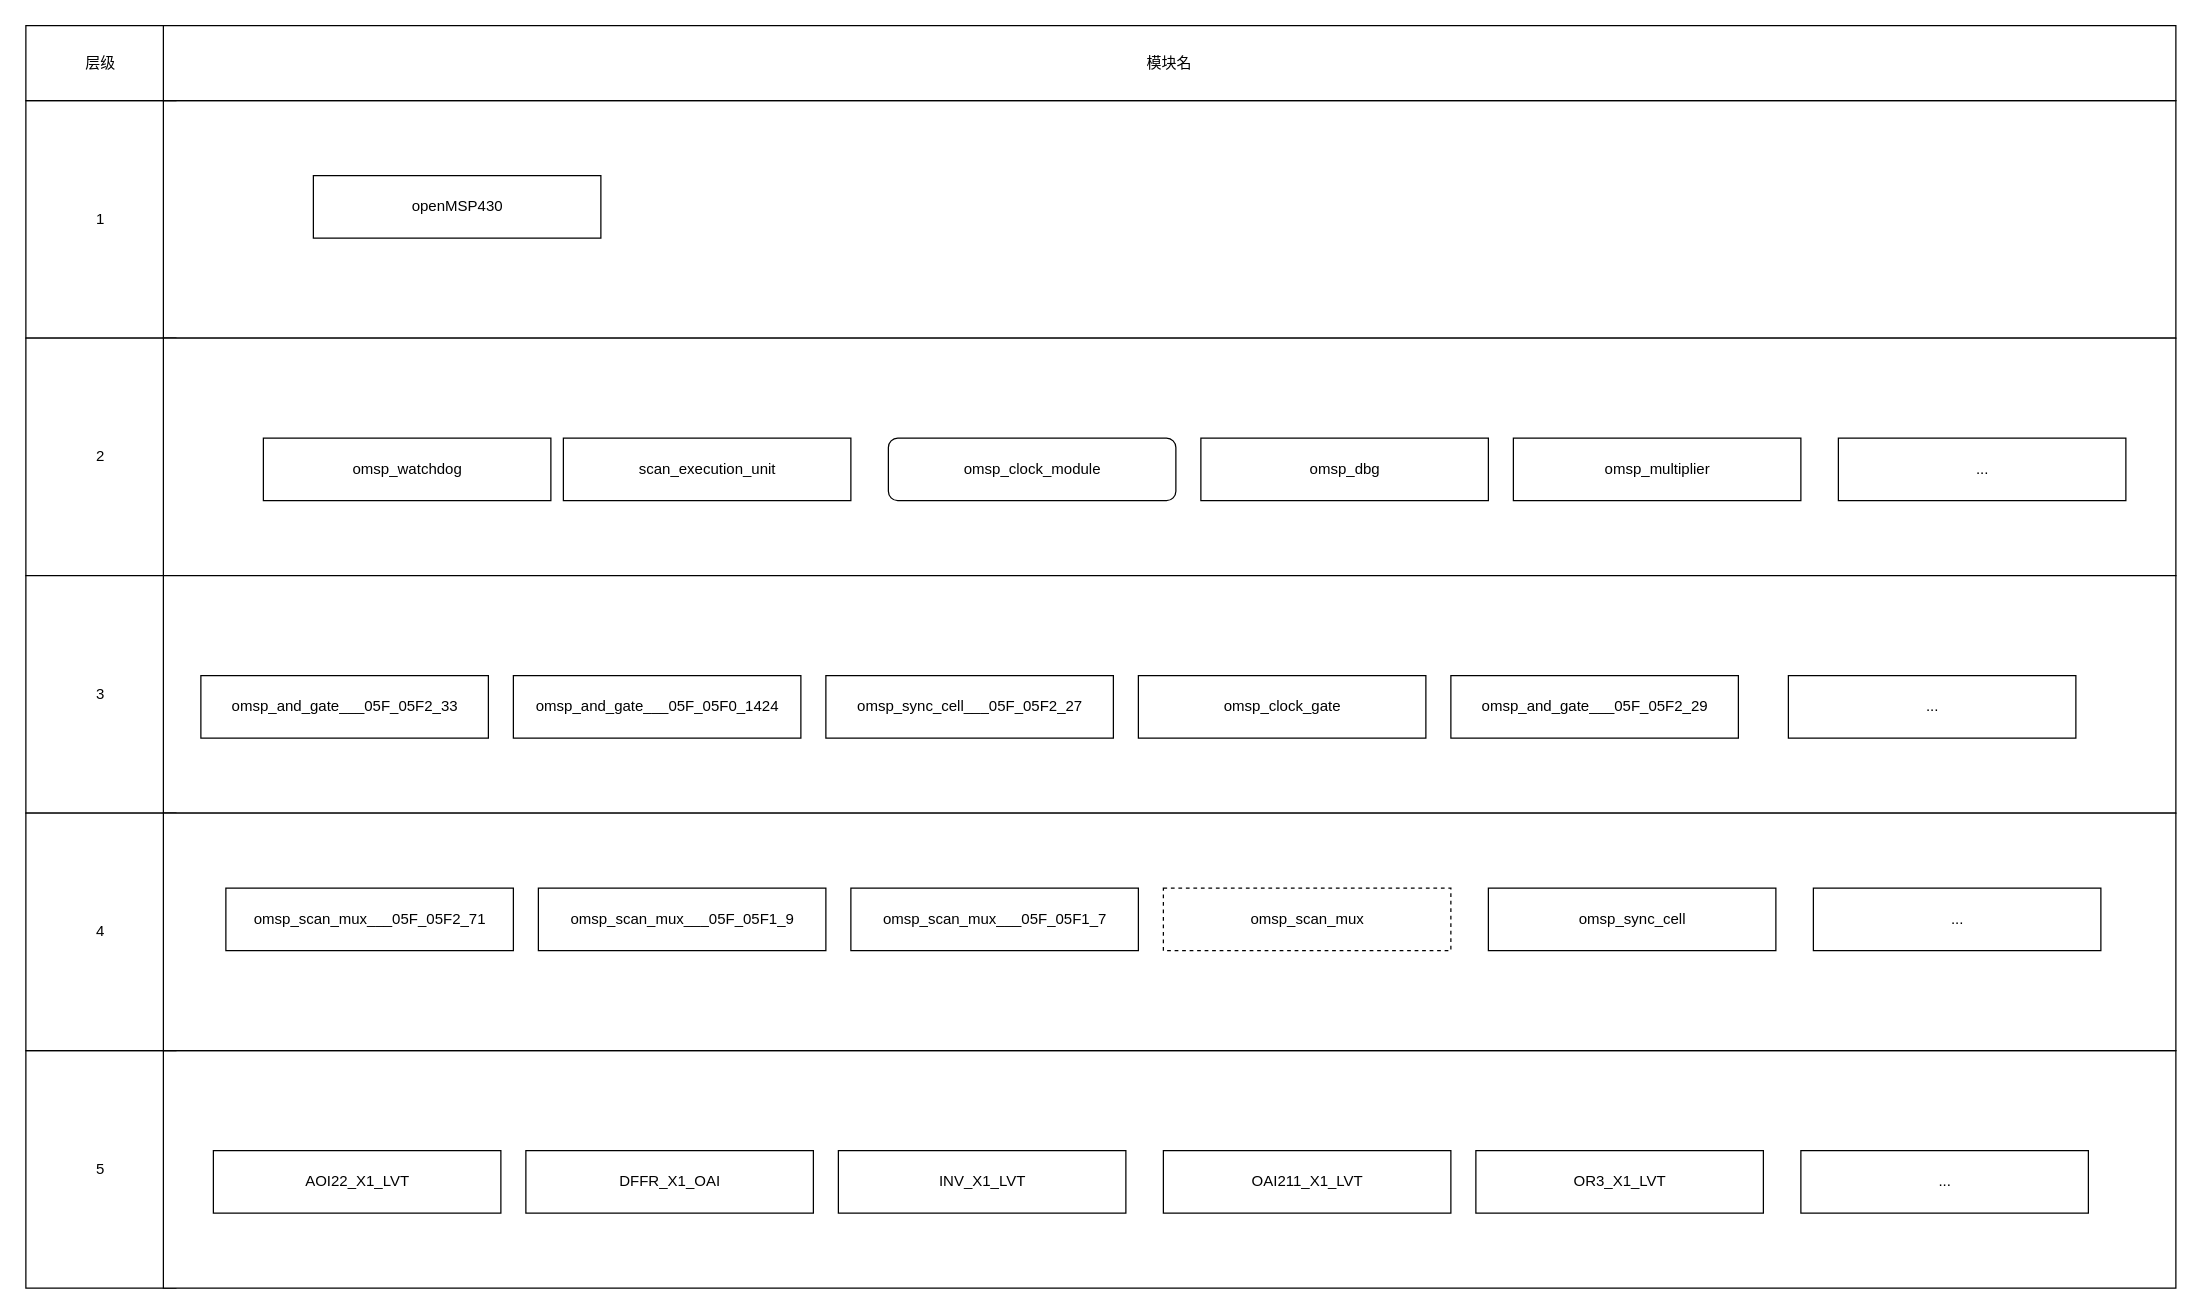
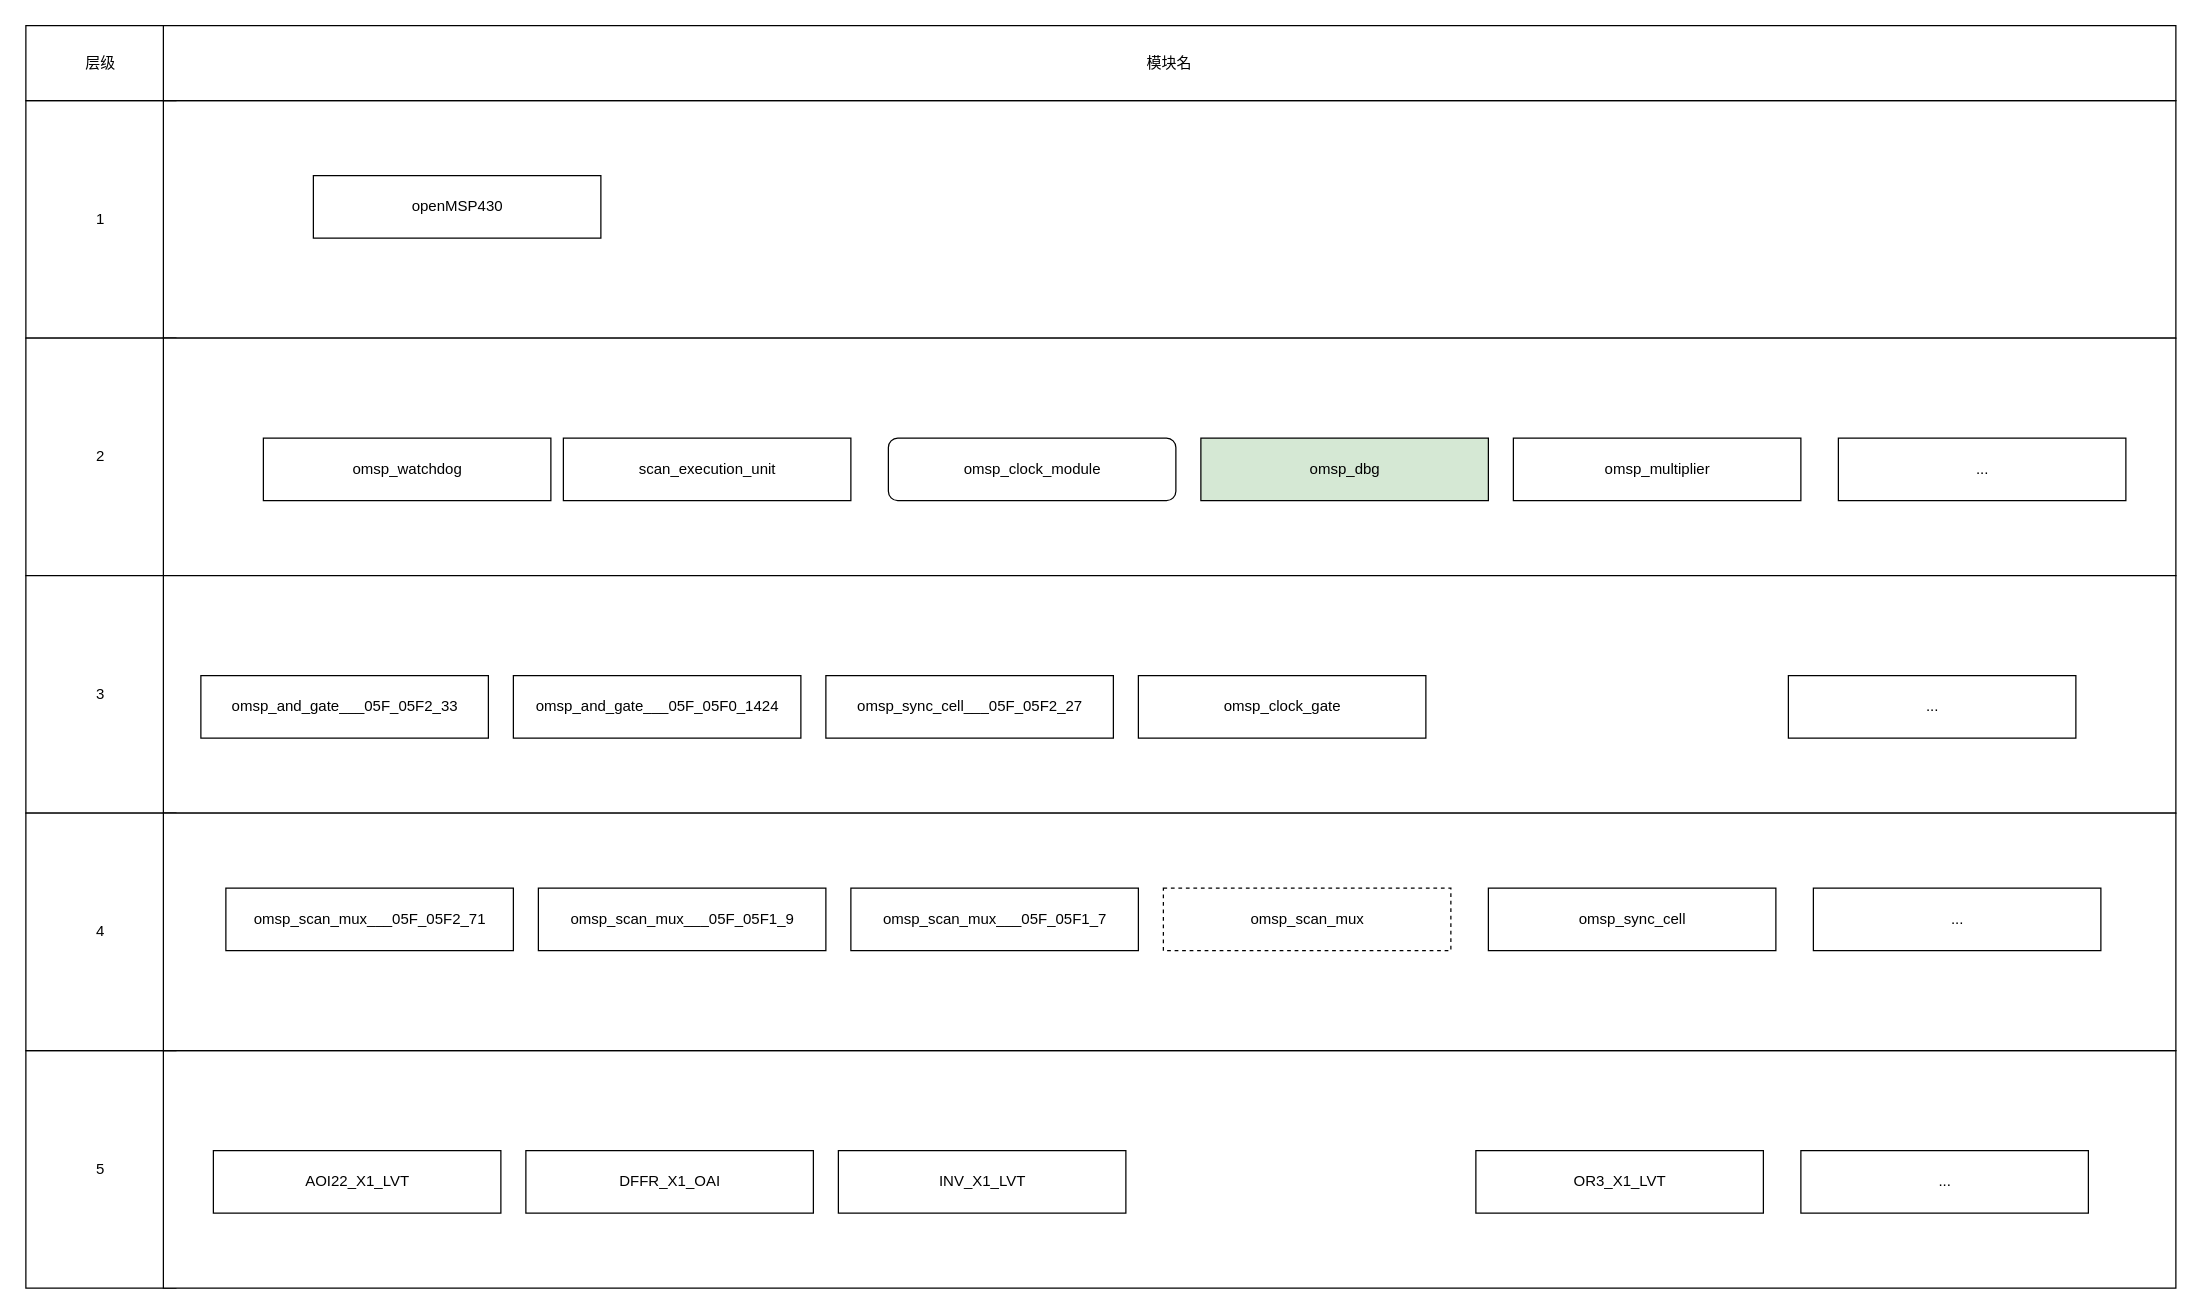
node "omsp_dbg": fillcolor #ffffff -> #d5e8d4
node "omsp_and_gate___05F_05F2_29": removed
node "OAI211_X1_LVT": removed
